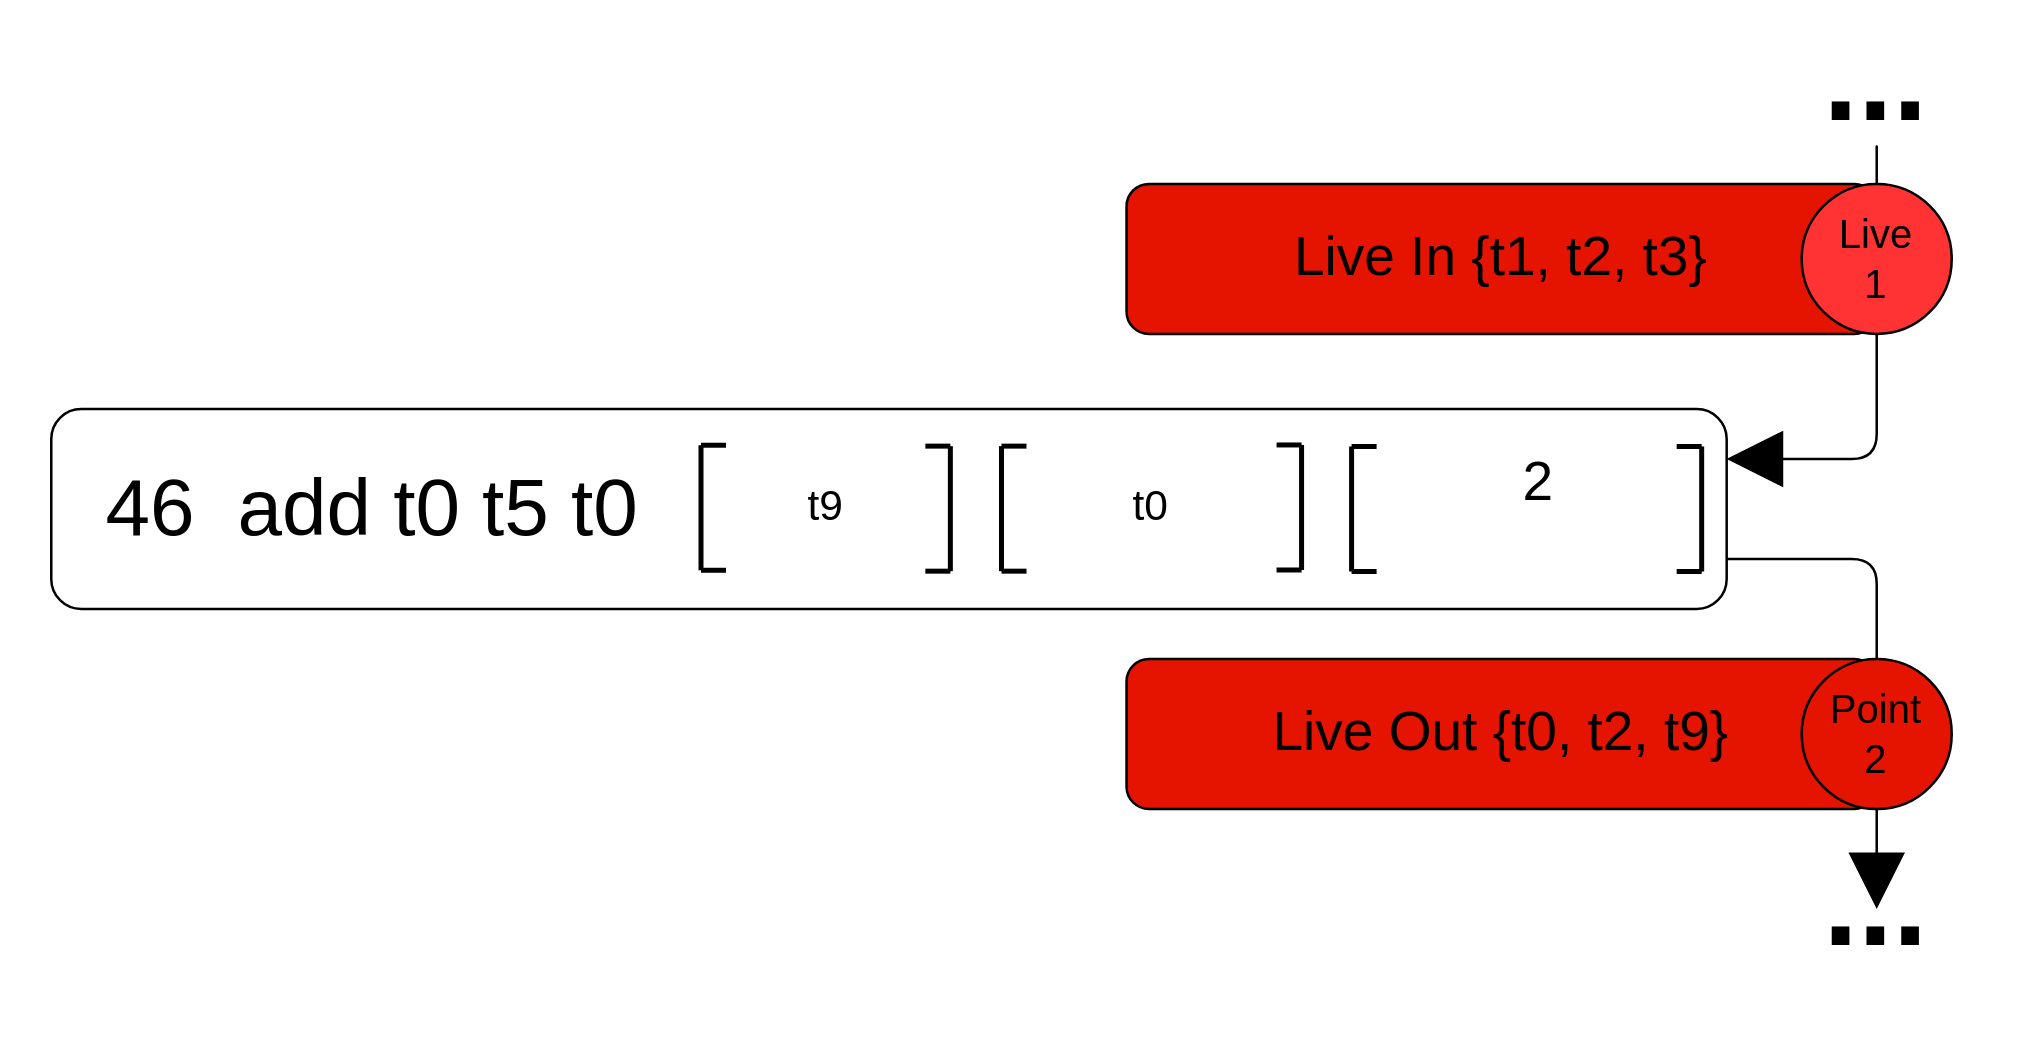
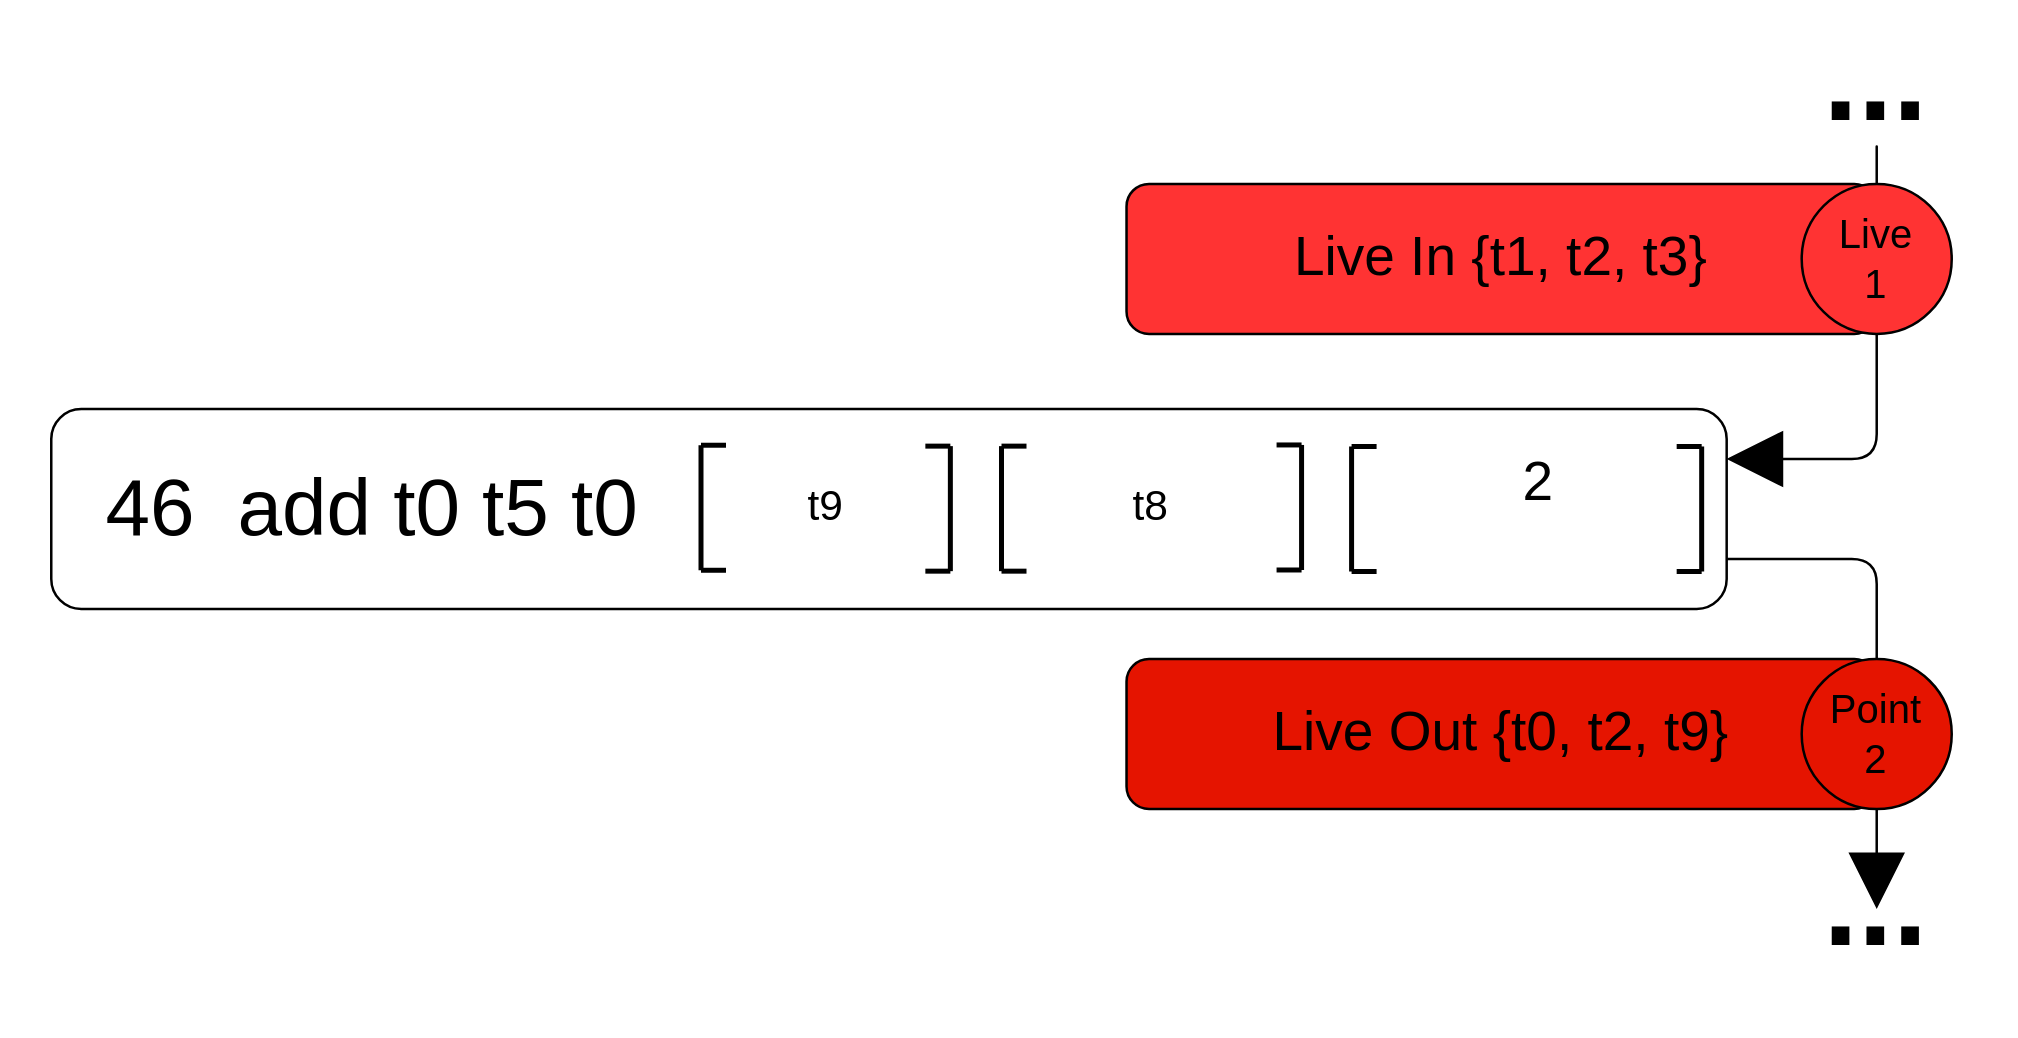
node "Live In {t1, t2, t3}": fillcolor #e51400 -> #ff3333
node "t0": label "t0" -> "t8"
